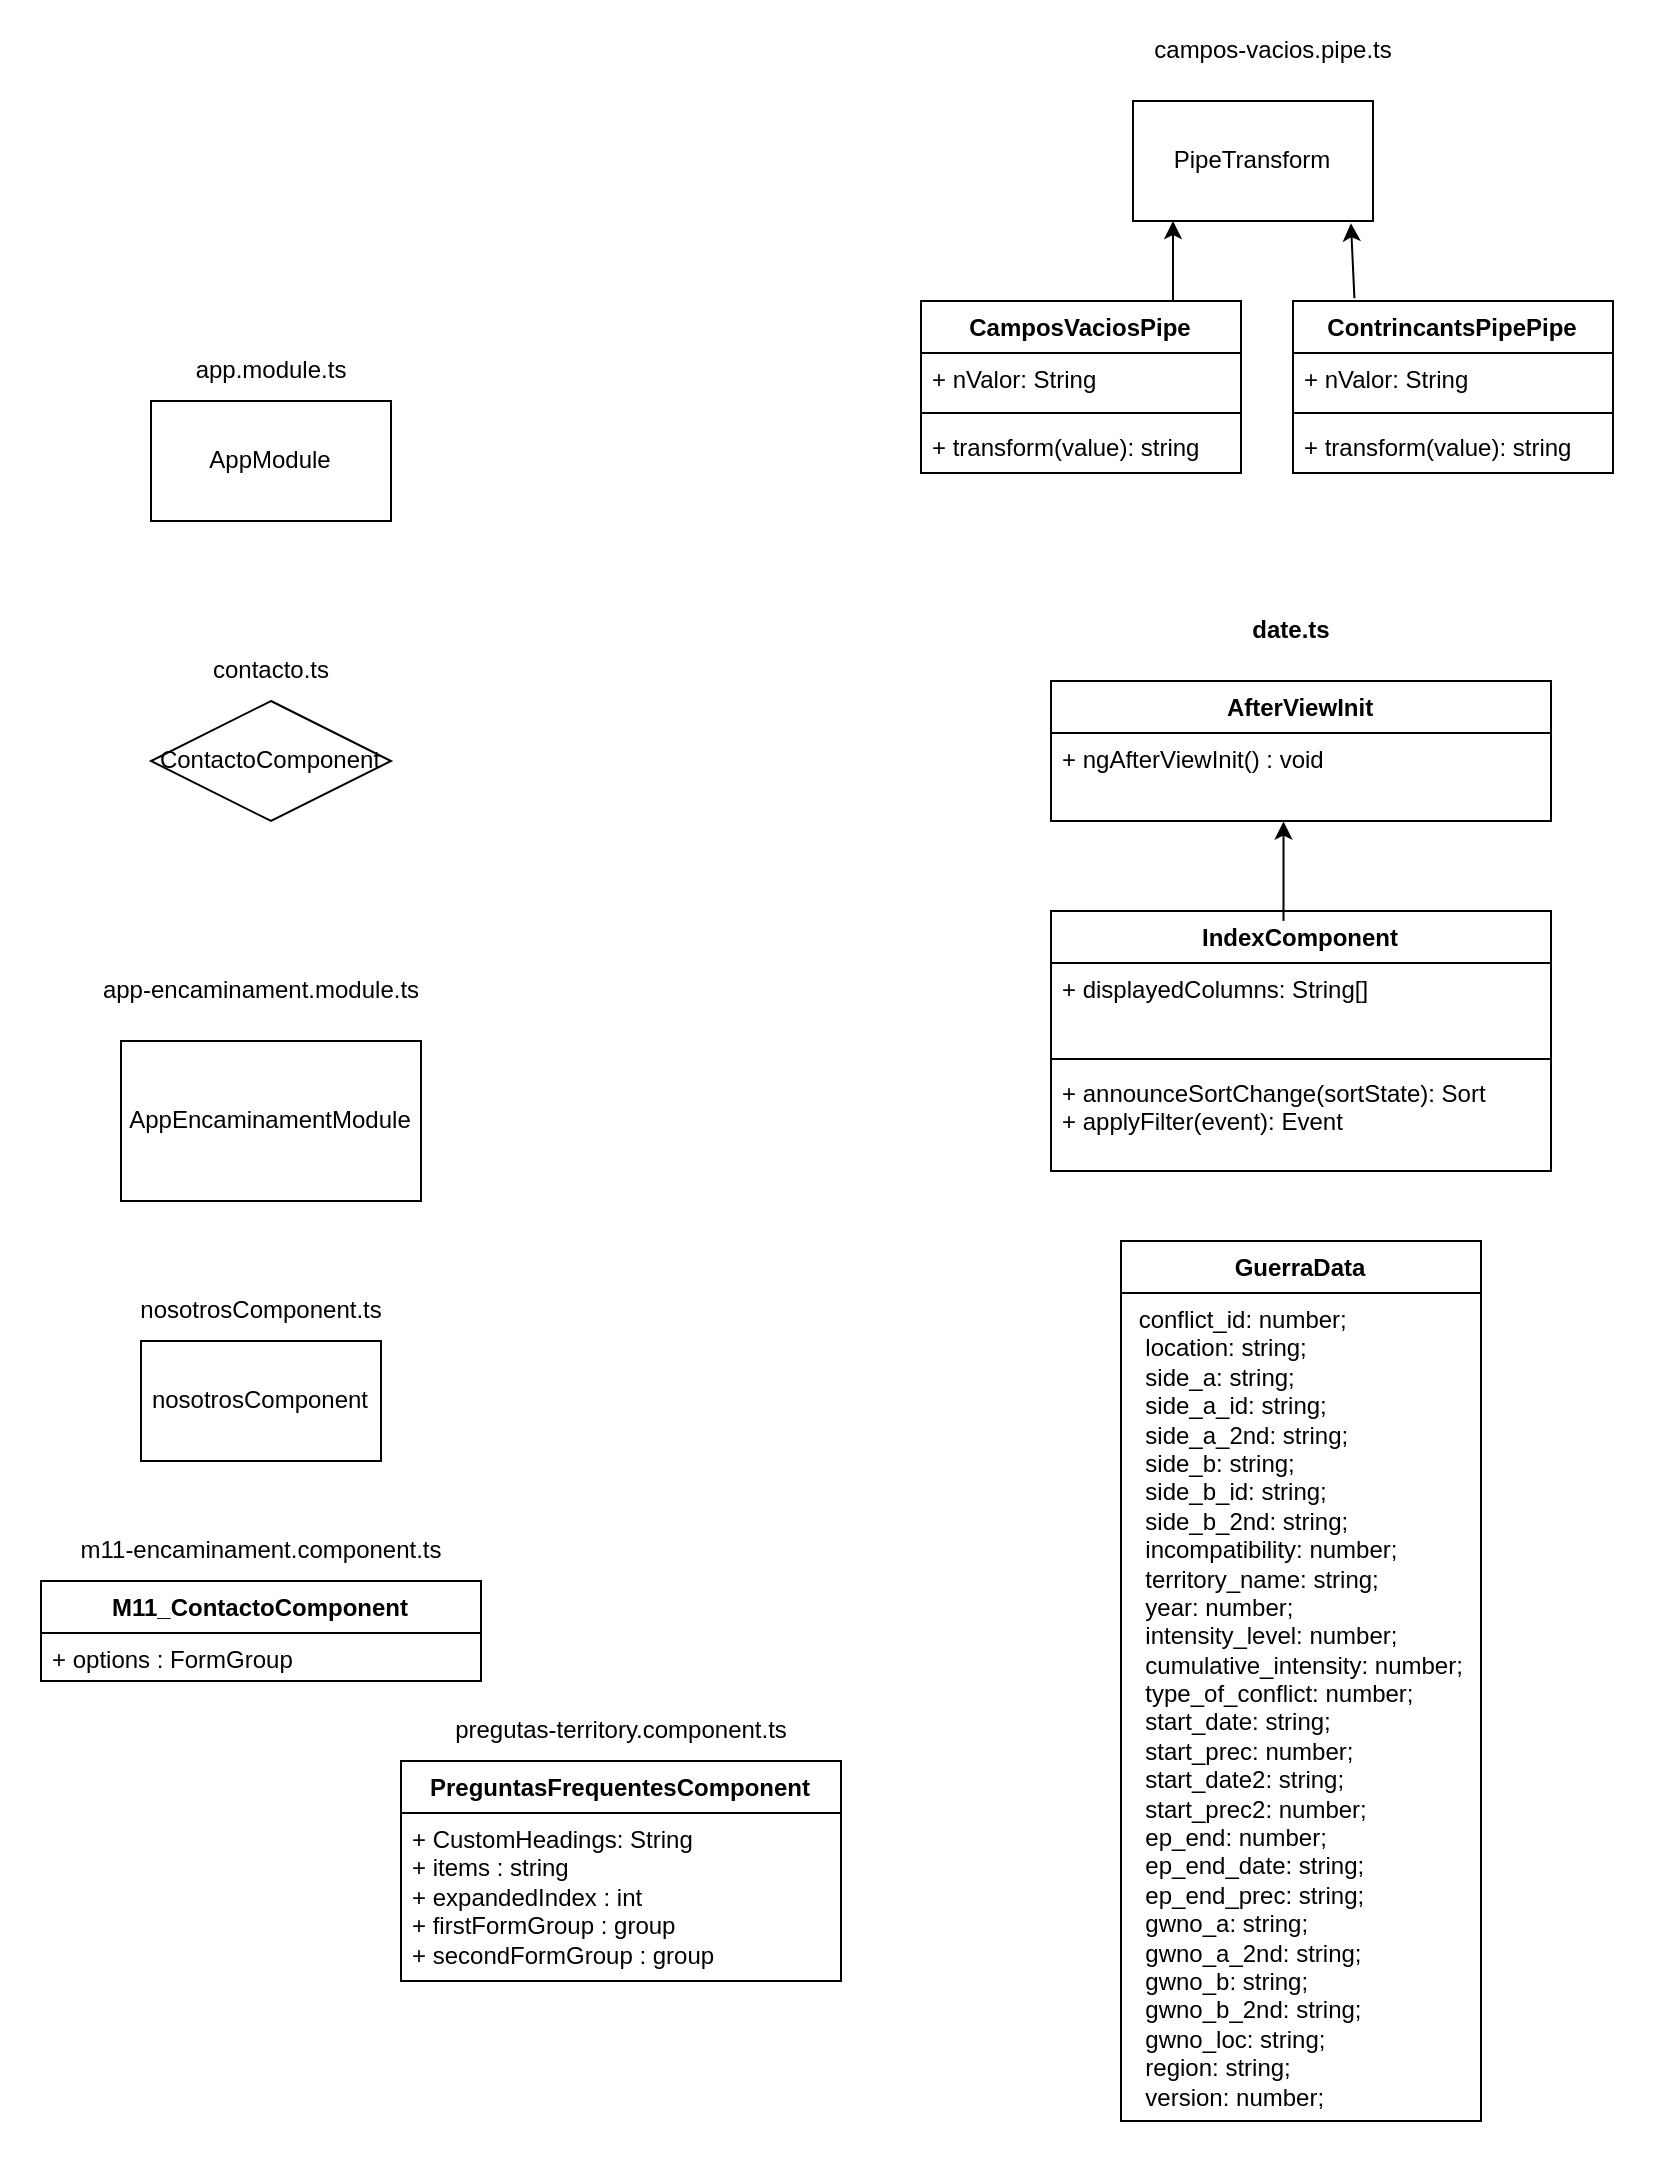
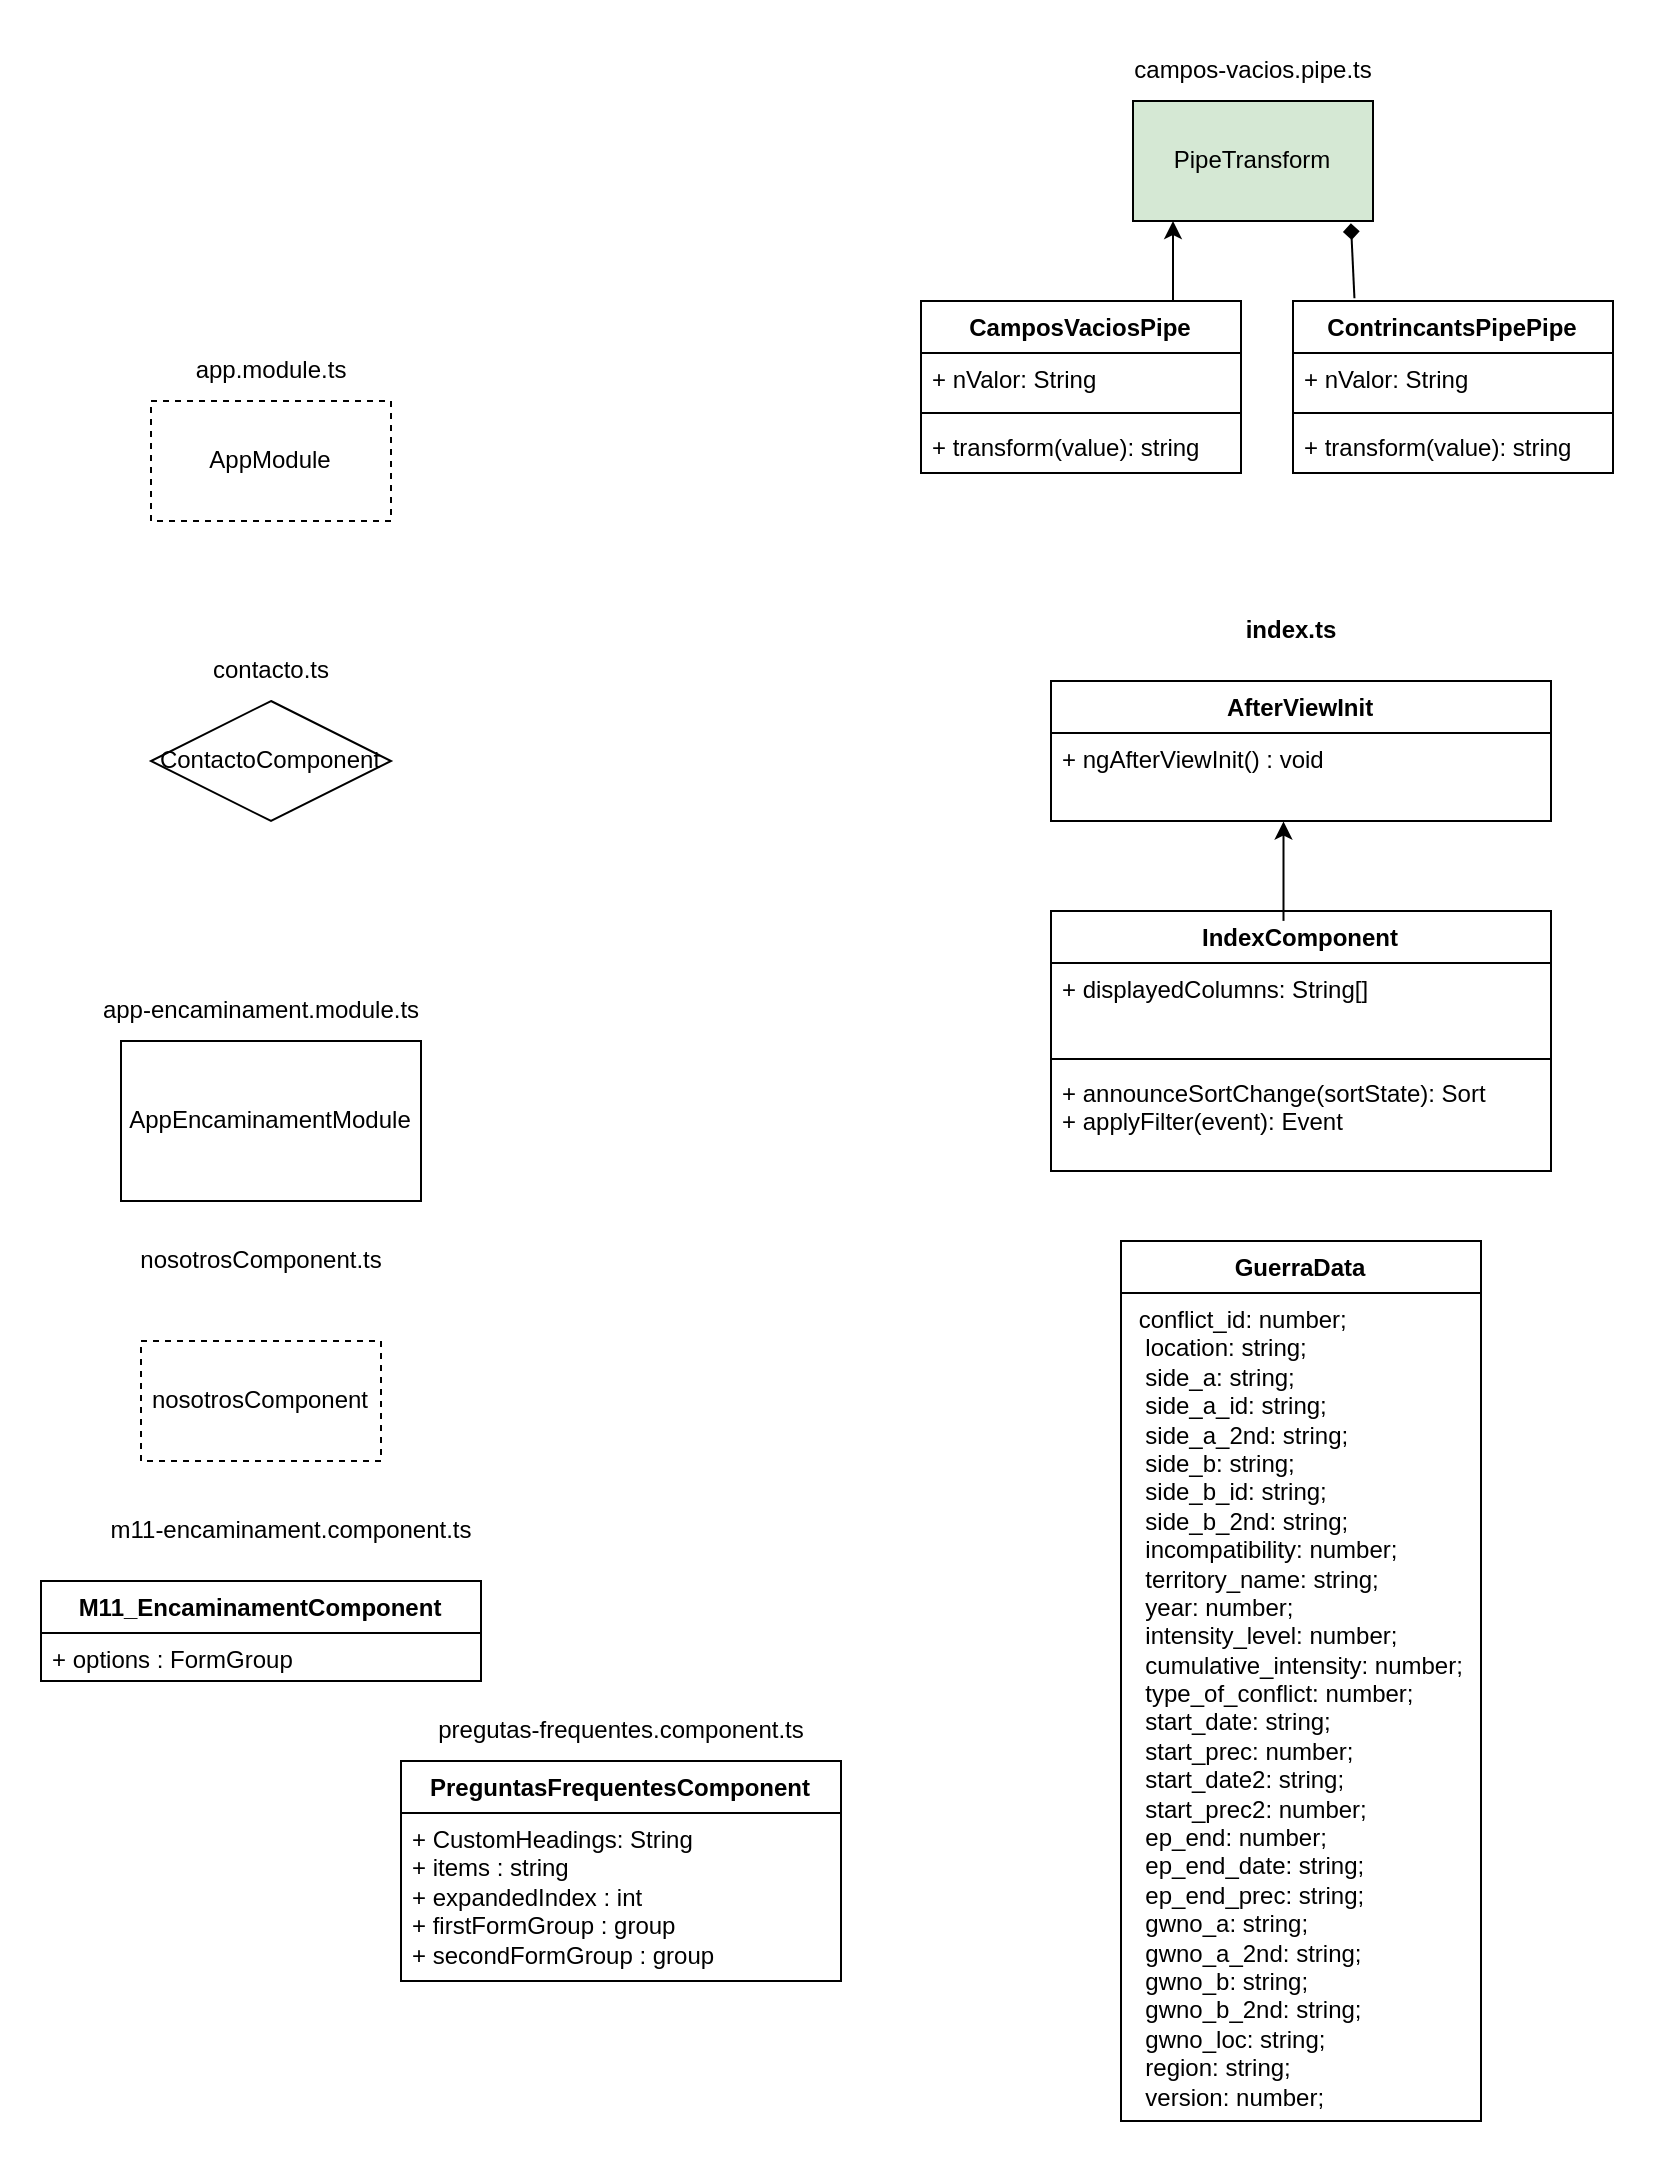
node "campos-vacios.pipe.ts": moved (1273, 51) -> (1253, 71)
node "PipeTransform": fillcolor #ffffff -> #d5e8d4
edge "ContrincantsPipePipe" -> "PipeTransform": arrowhead classic -> diamond
node "AppModule": style solid -> dashed
node "date.ts": label "date.ts" -> "index.ts"
node "app-encaminament.module.ts": moved (261, 991) -> (261, 1011)
node "nosotrosComponent.ts": moved (261, 1311) -> (261, 1261)
node "nosotrosComponent": style solid -> dashed
node "m11-encaminament.component.ts": moved (261, 1551) -> (291, 1531)
node "M11_ContactoComponent": label "M11_ContactoComponent" -> "M11_EncaminamentComponent"
node "pregutas-territory.component.ts": label "pregutas-territory.component.ts" -> "pregutas-frequentes.component.ts"
